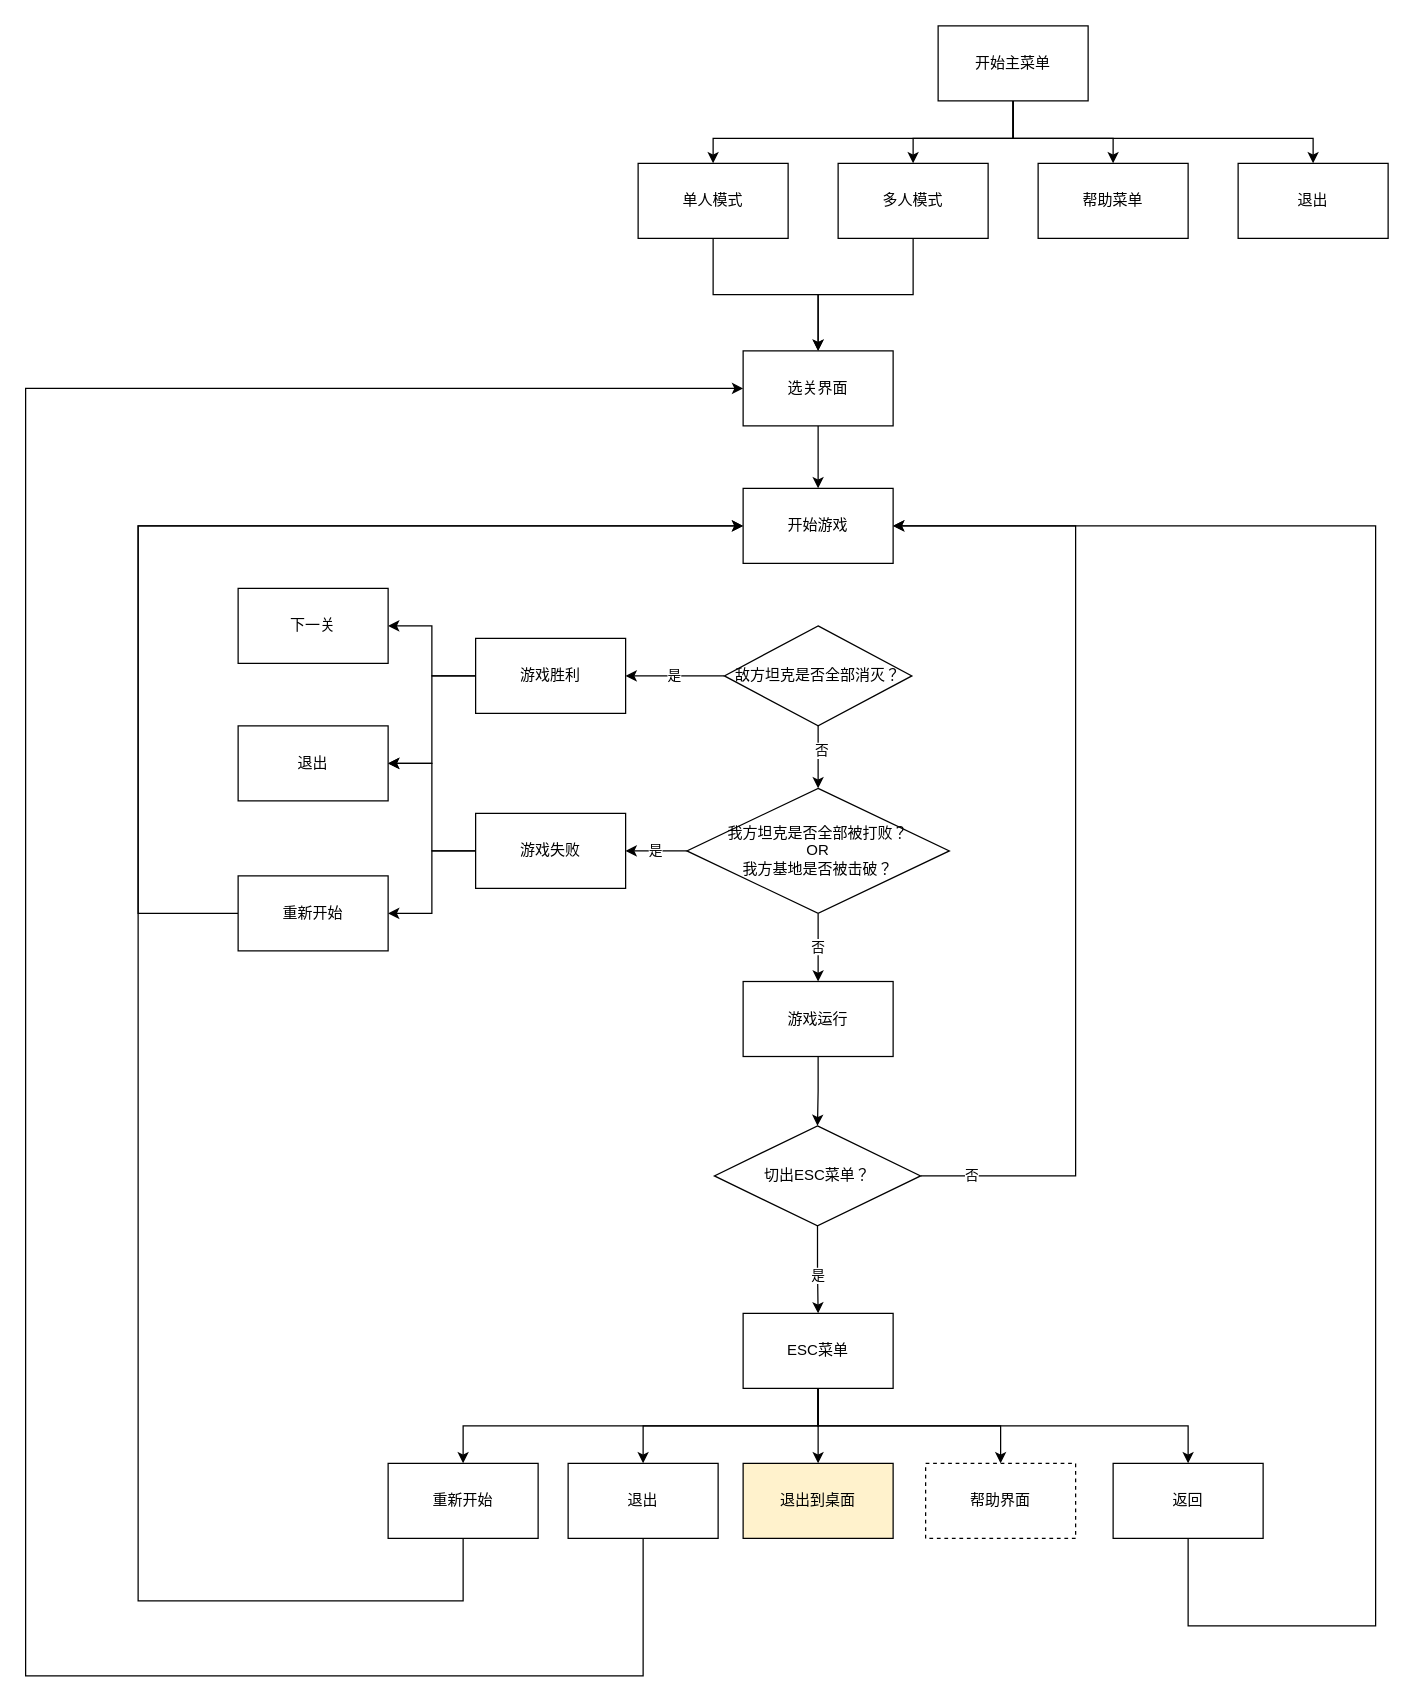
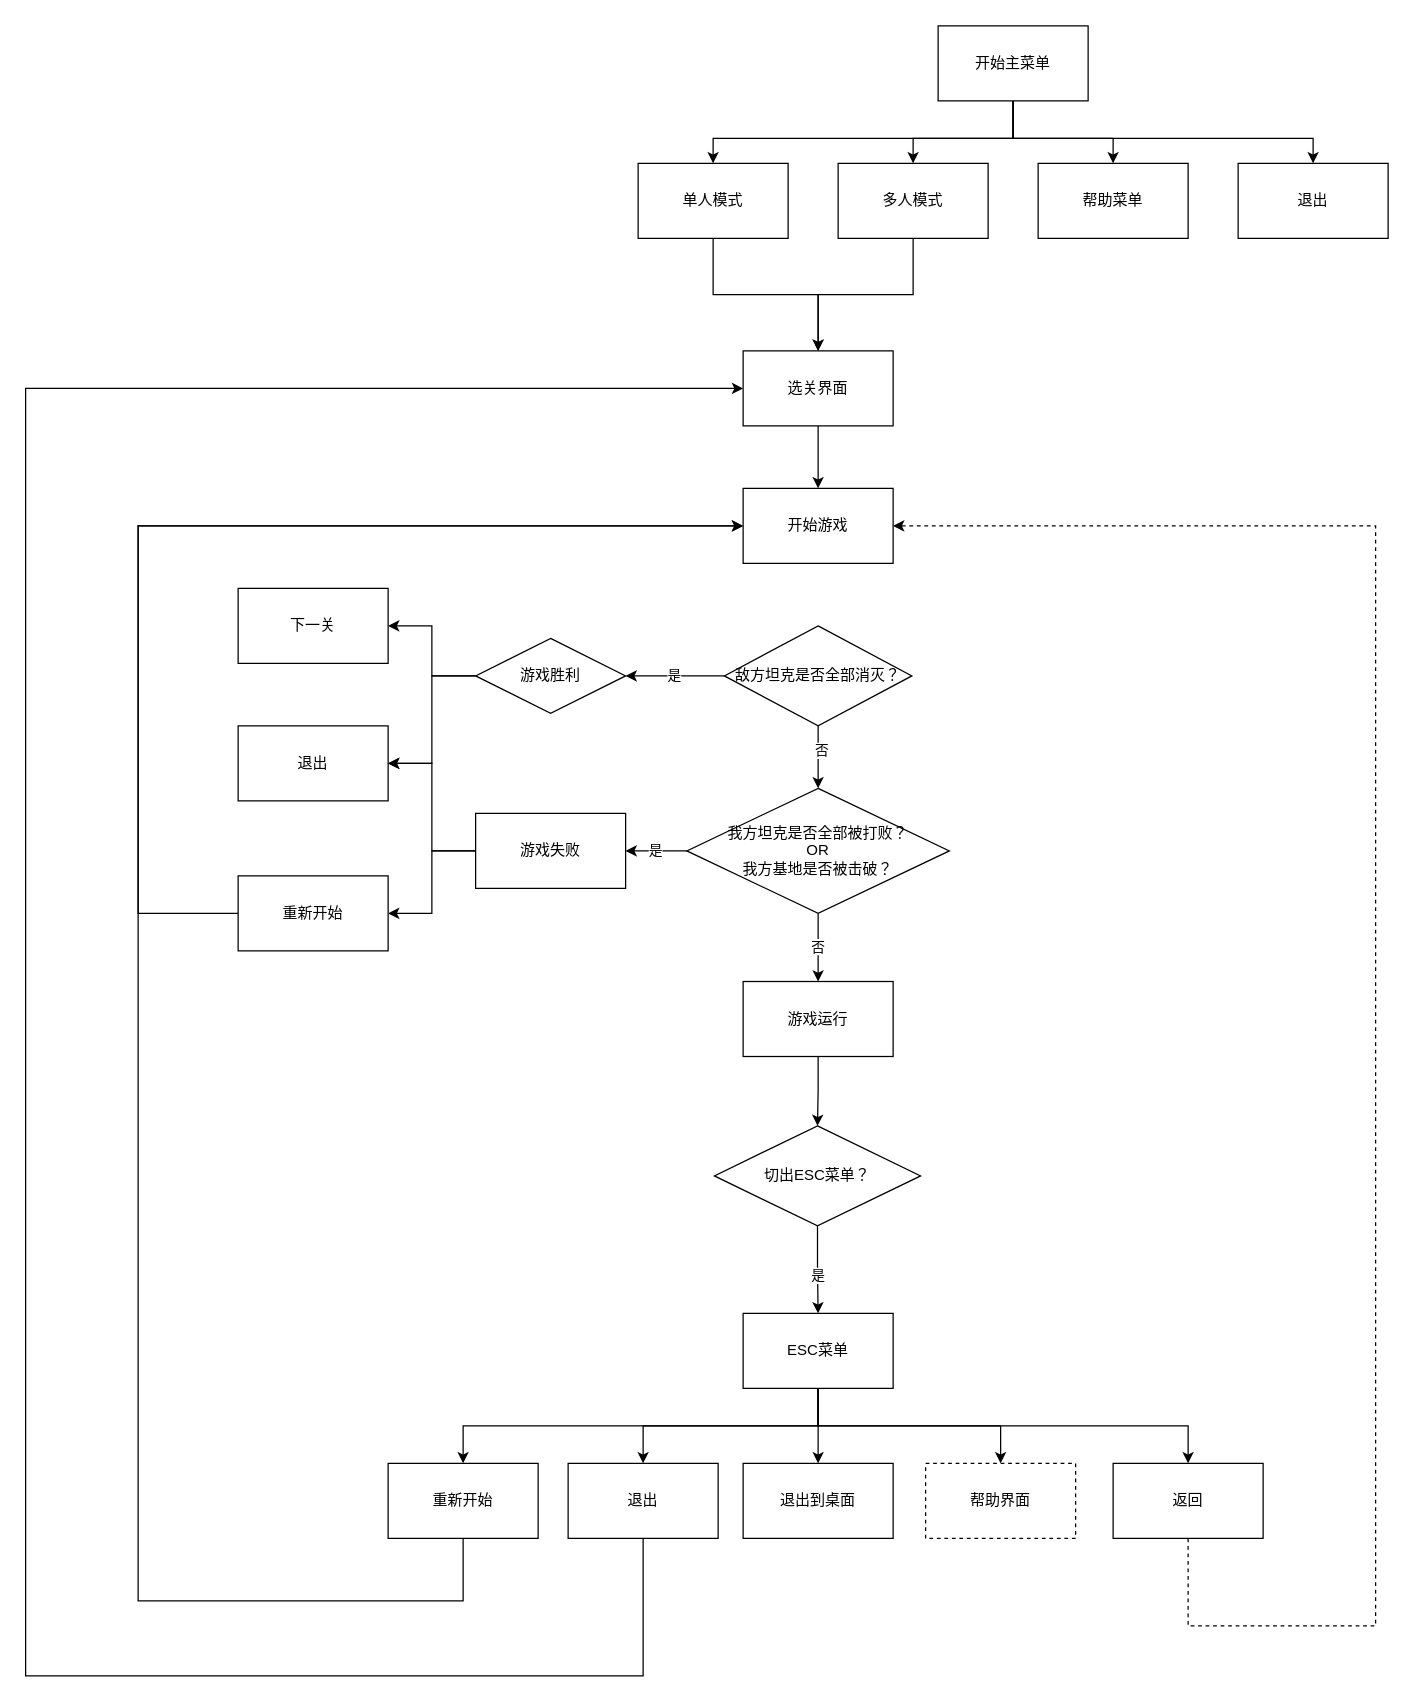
node "游戏胜利": shape rectangle -> diamond
edge "切出ESC菜单？" -> "开始游戏": removed, label "否"
edge "返回" -> "开始游戏": style solid -> dashed
node "退出到桌面": fillcolor #fff2cc -> #ffffff
